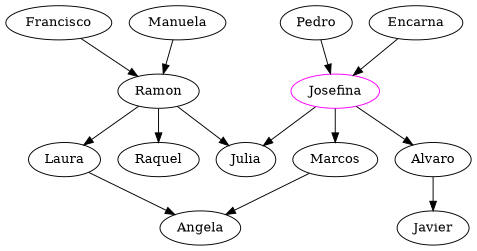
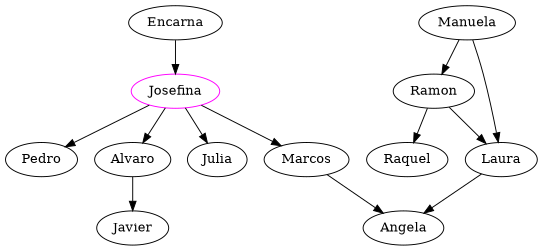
node "Francisco": removed
edge "Pedro" -> "Josefina": reversed
edge "Manuela" -> "Laura": added
edge "Ramon" -> "Julia": removed
